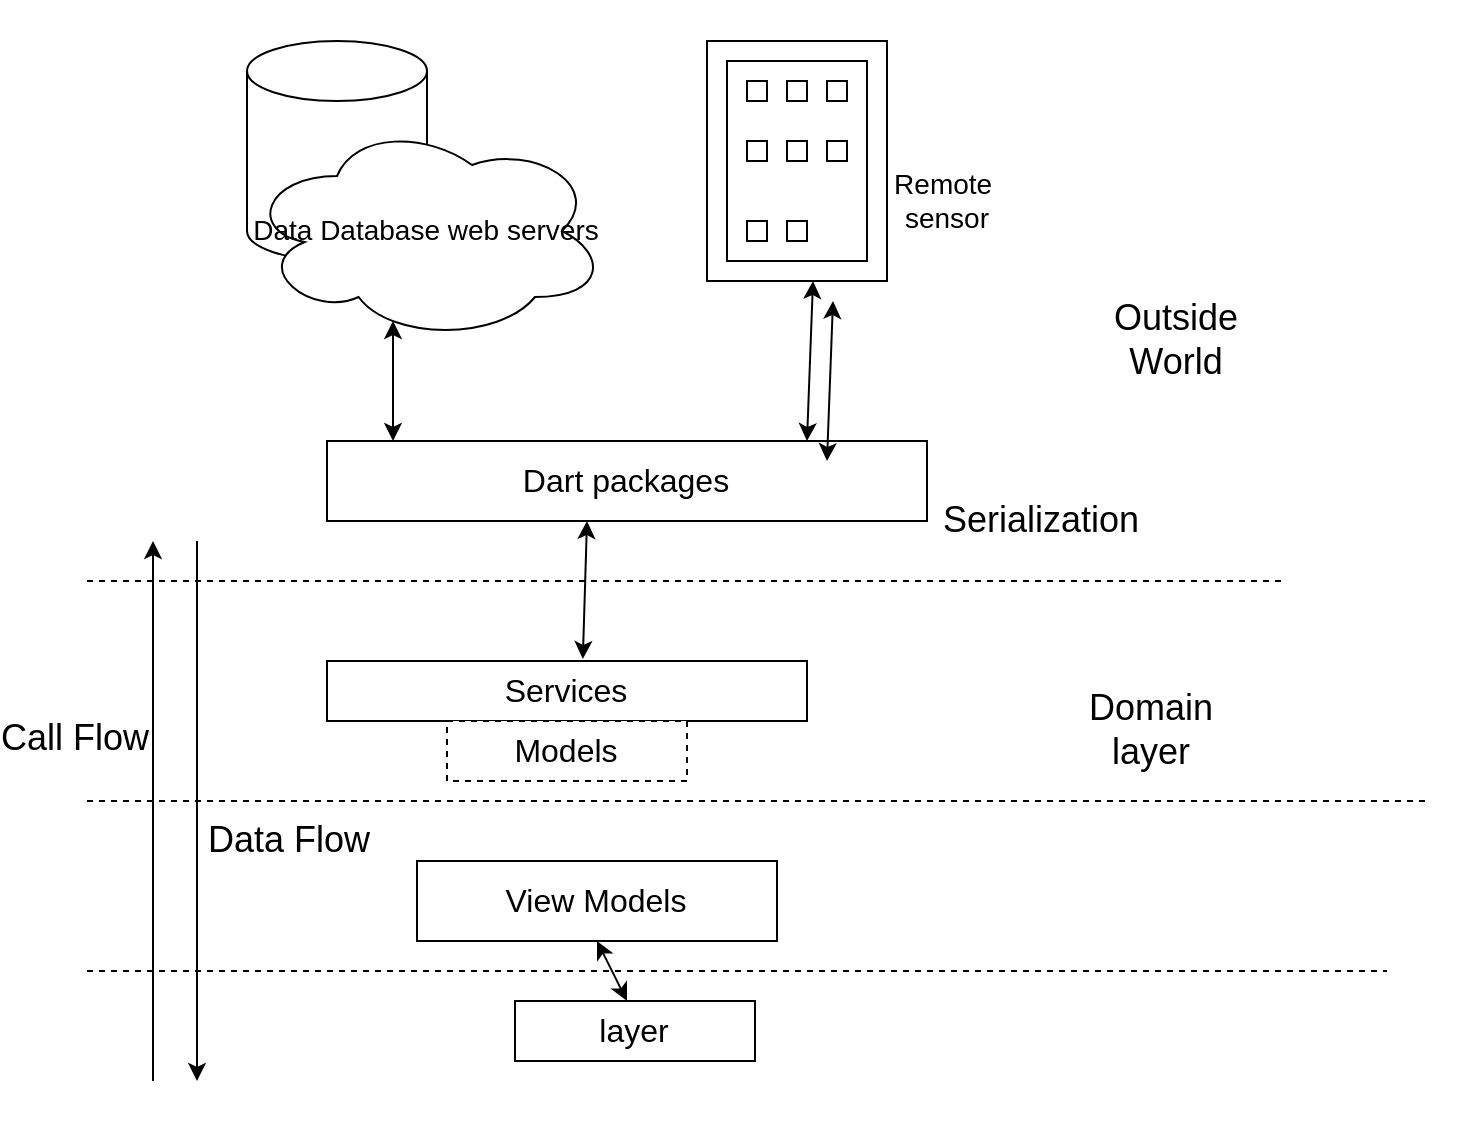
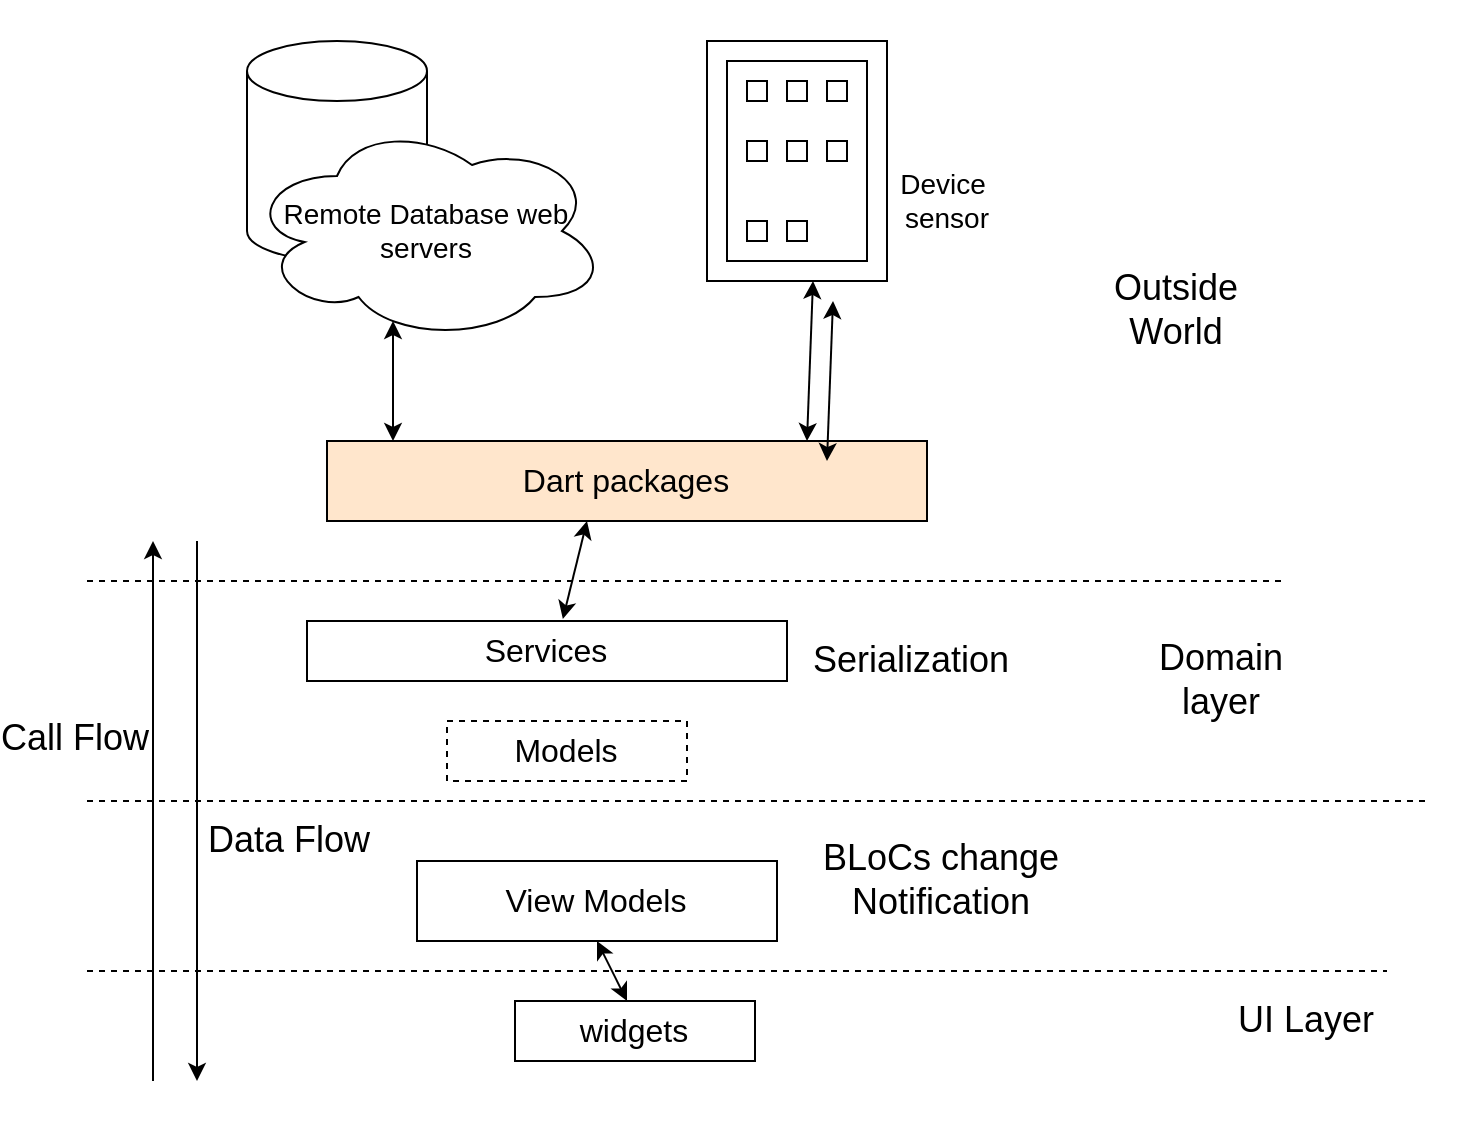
node "Remote sensor": label "Remote sensor" -> "Device sensor"
node "Data Database web servers": label "Data Database web servers" -> "Remote Database web servers"
node "Outside World": moved (1177, 341) -> (1177, 311)
node "Dart packages": fillcolor #ffffff -> #ffe6cc
node "Serialization": moved (1042, 521) -> (912, 661)
node "Services": moved (567, 691) -> (547, 651)
node "Domain layer": moved (1152, 731) -> (1222, 681)
node "BLoCs change Notification": added
node "UI Layer": added
node "layer": label "layer" -> "widgets"
